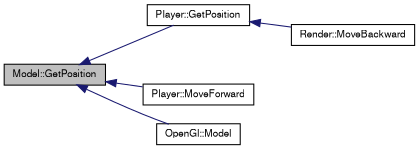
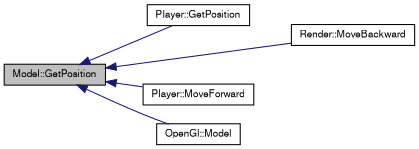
edge "Render::MoveBackward" -> "Player::GetPosition": now "Render::MoveBackward" -> "Model::GetPosition"
